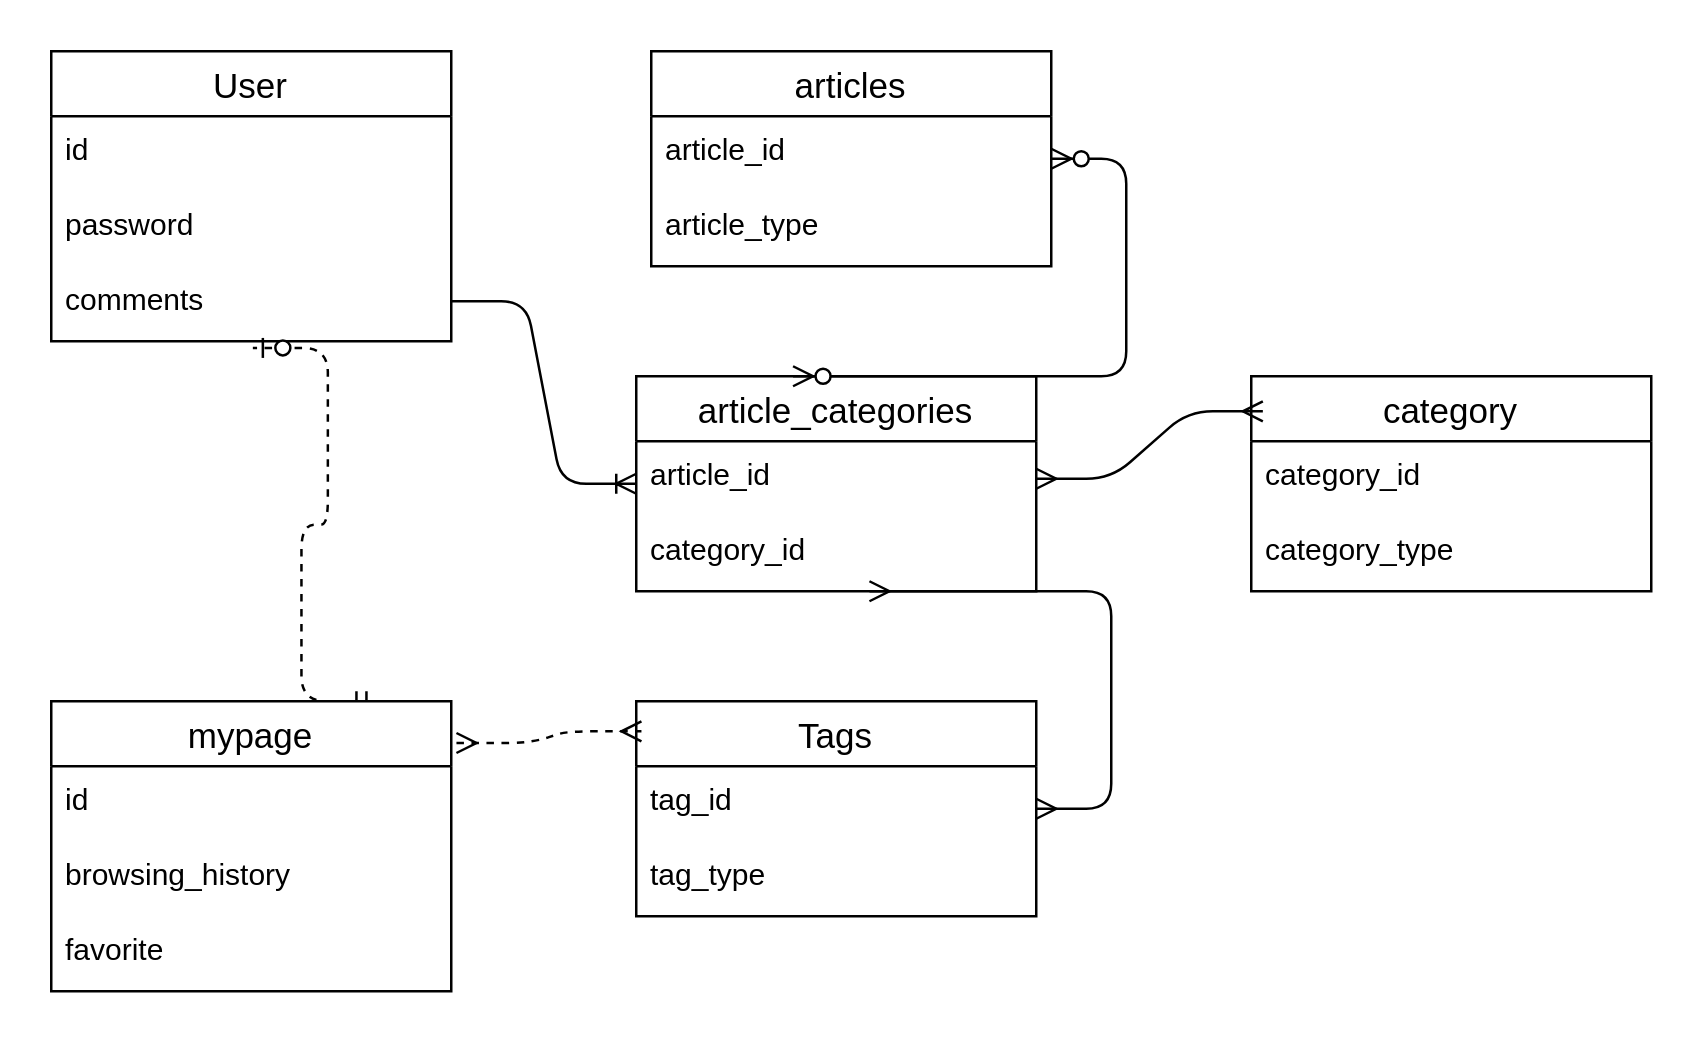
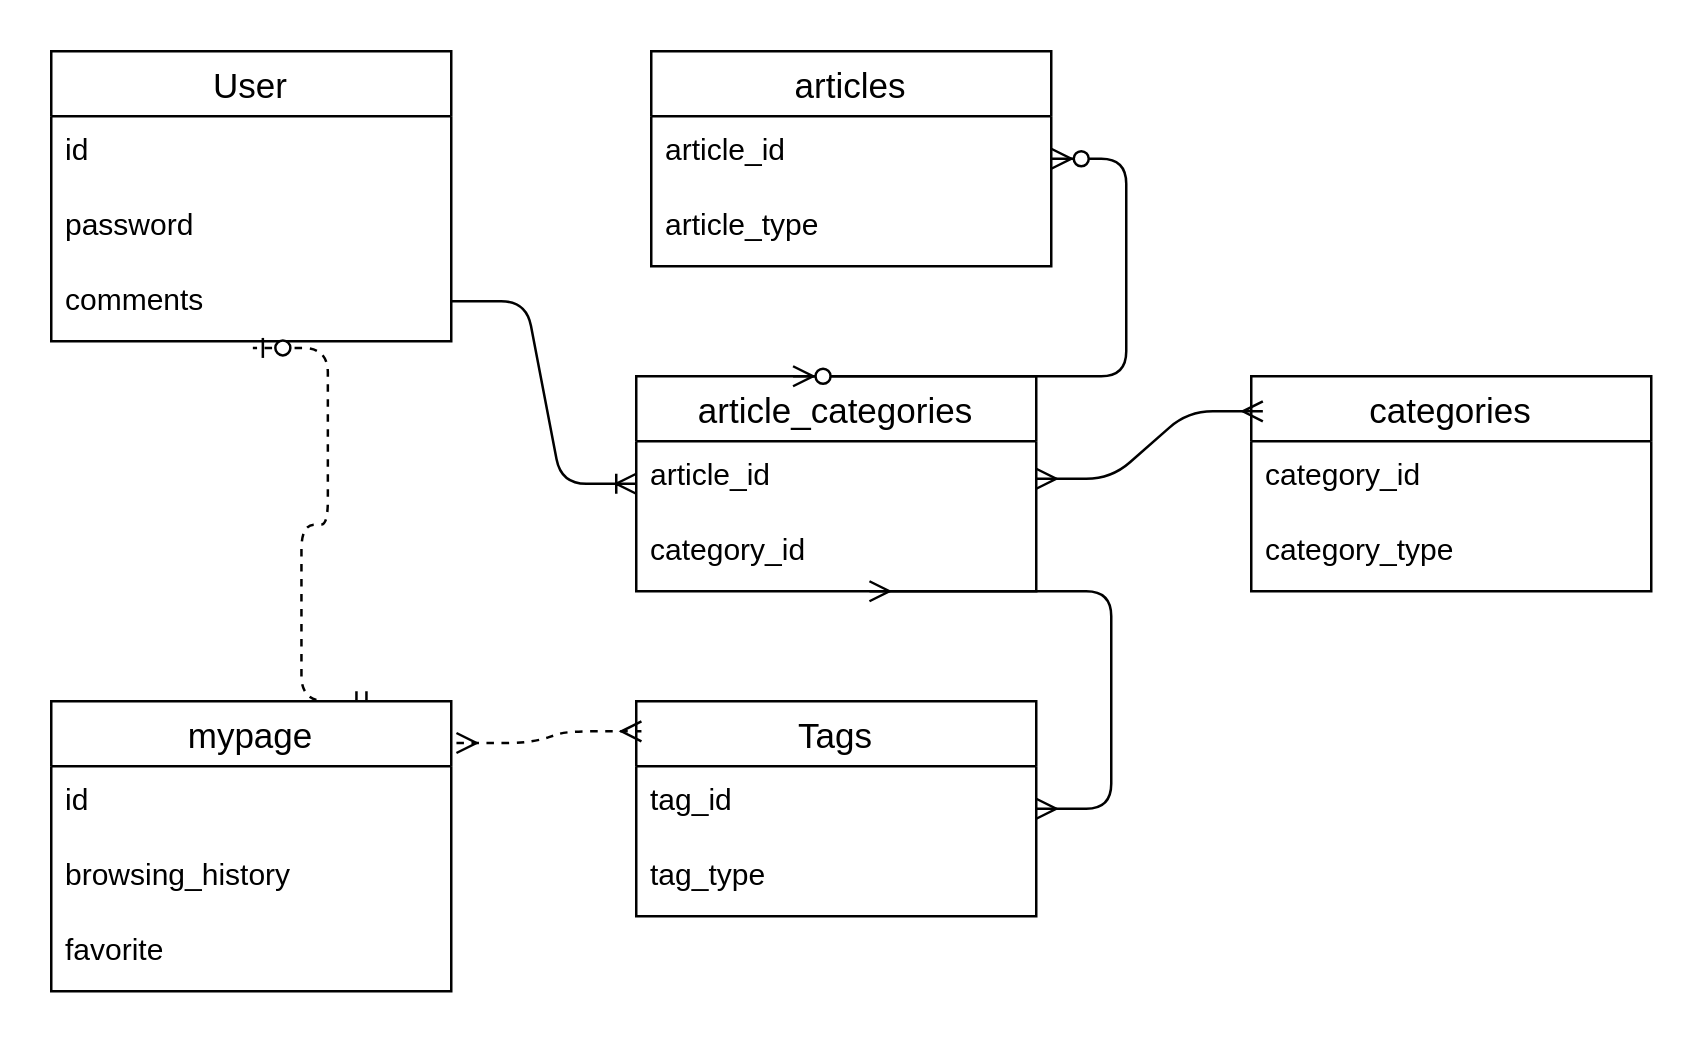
node "category": label "category" -> "categories"
